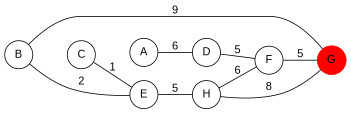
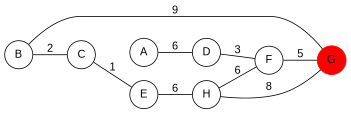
edge "D" -- "F": label "5" -> "3"
edge "E" -- "H": label "5" -> "6"
edge "B" -- "E": now "B" -- "C"
